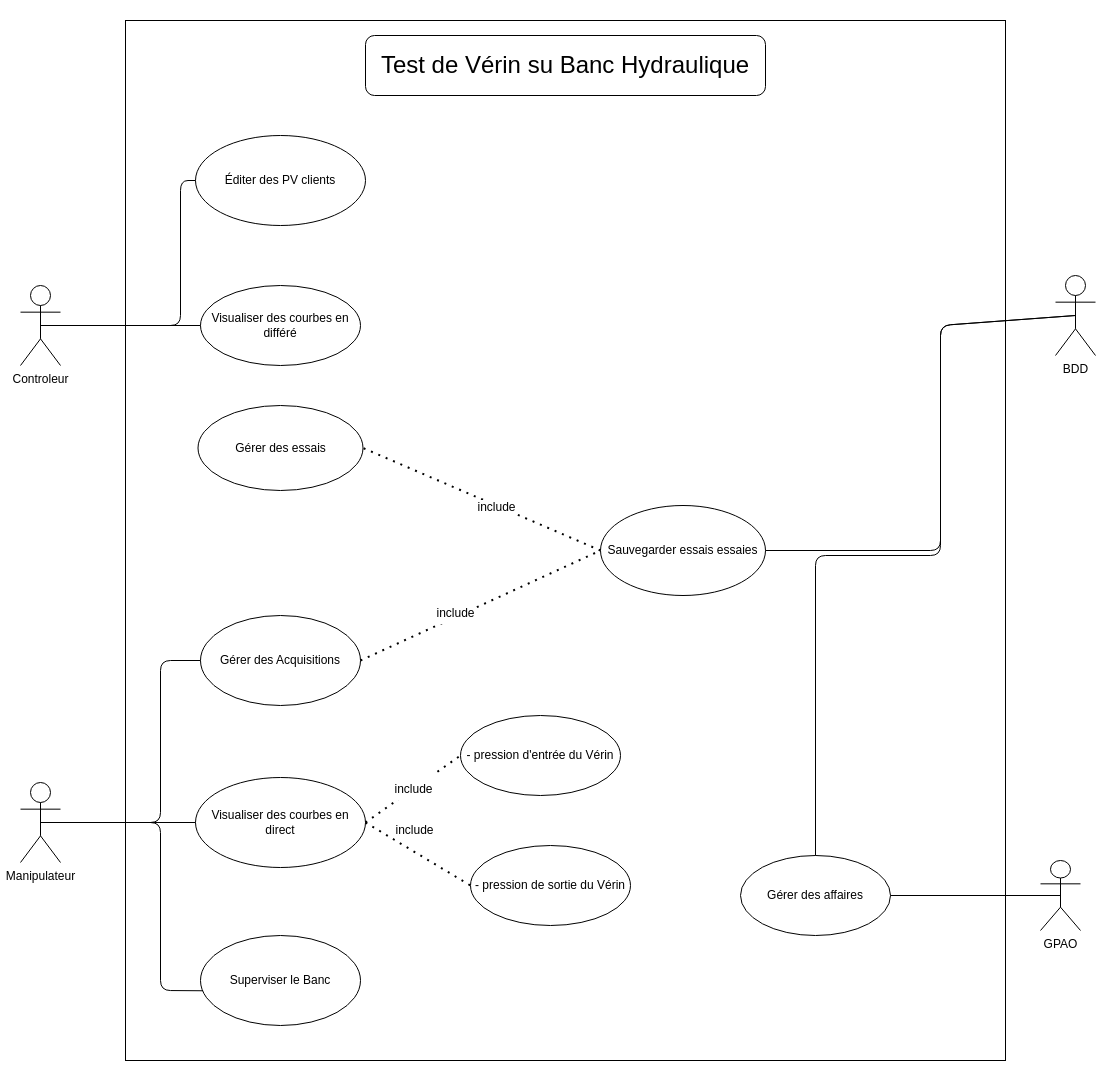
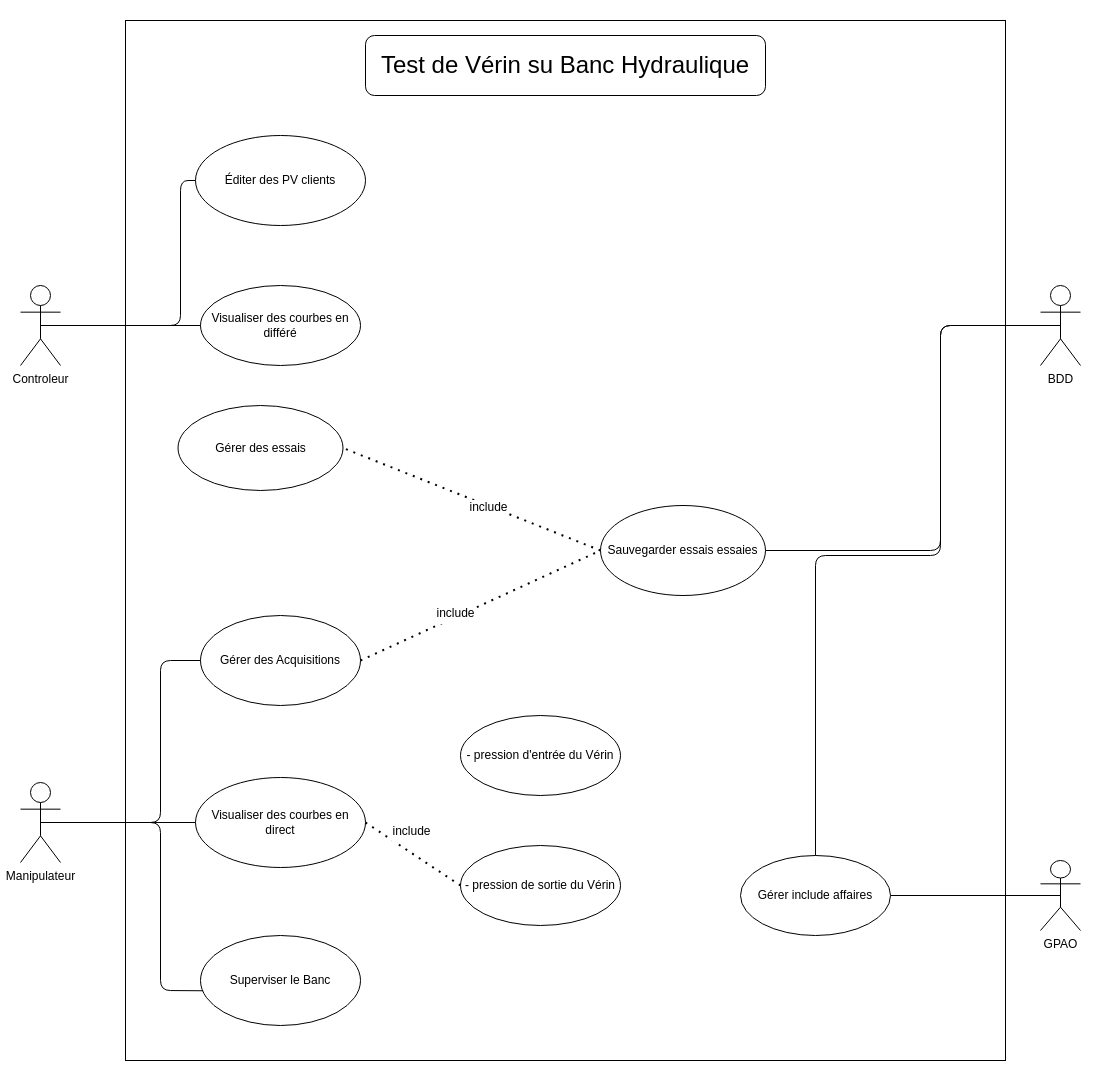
node "BDD": moved (1076, 316) -> (1061, 326)
node "Gérer des essais": moved (281, 448) -> (261, 448)
edge "- pression d'entrée du Vérin" -- "Visualiser des courbes en direct": removed, label "include"
node "- pression de sortie du Vérin": moved (551, 886) -> (541, 886)
node "Gérer des affaires": label "Gérer des affaires" -> "Gérer include affaires"
